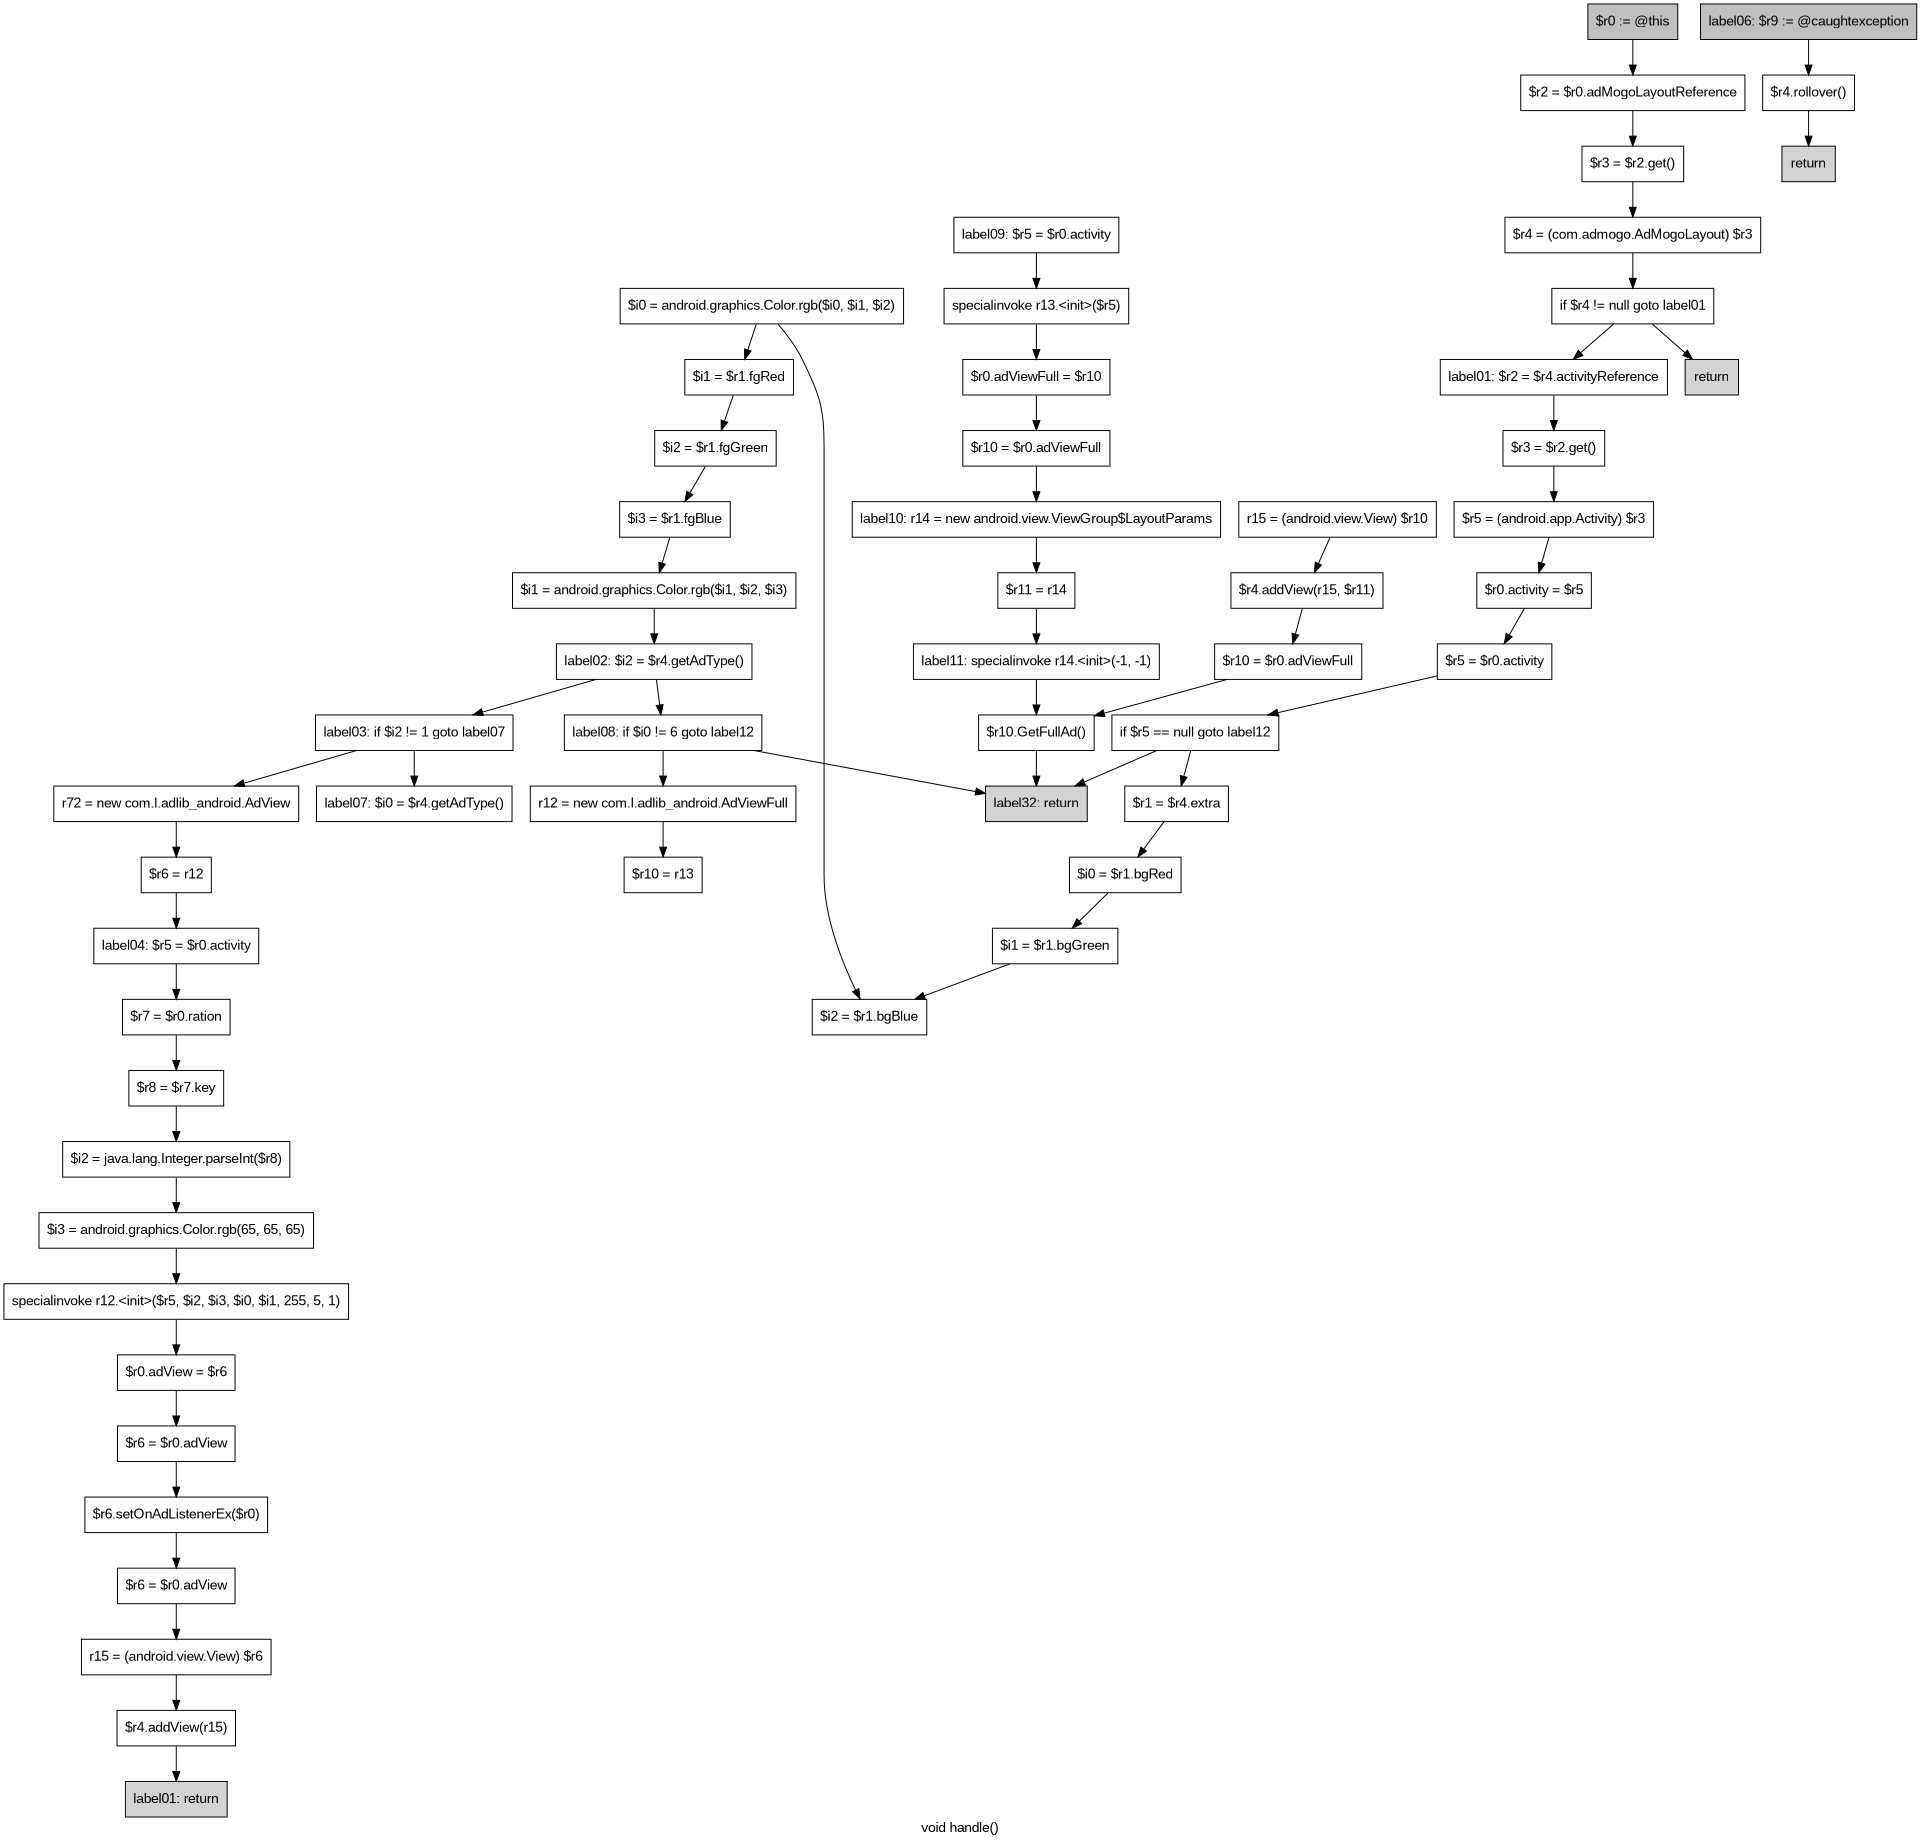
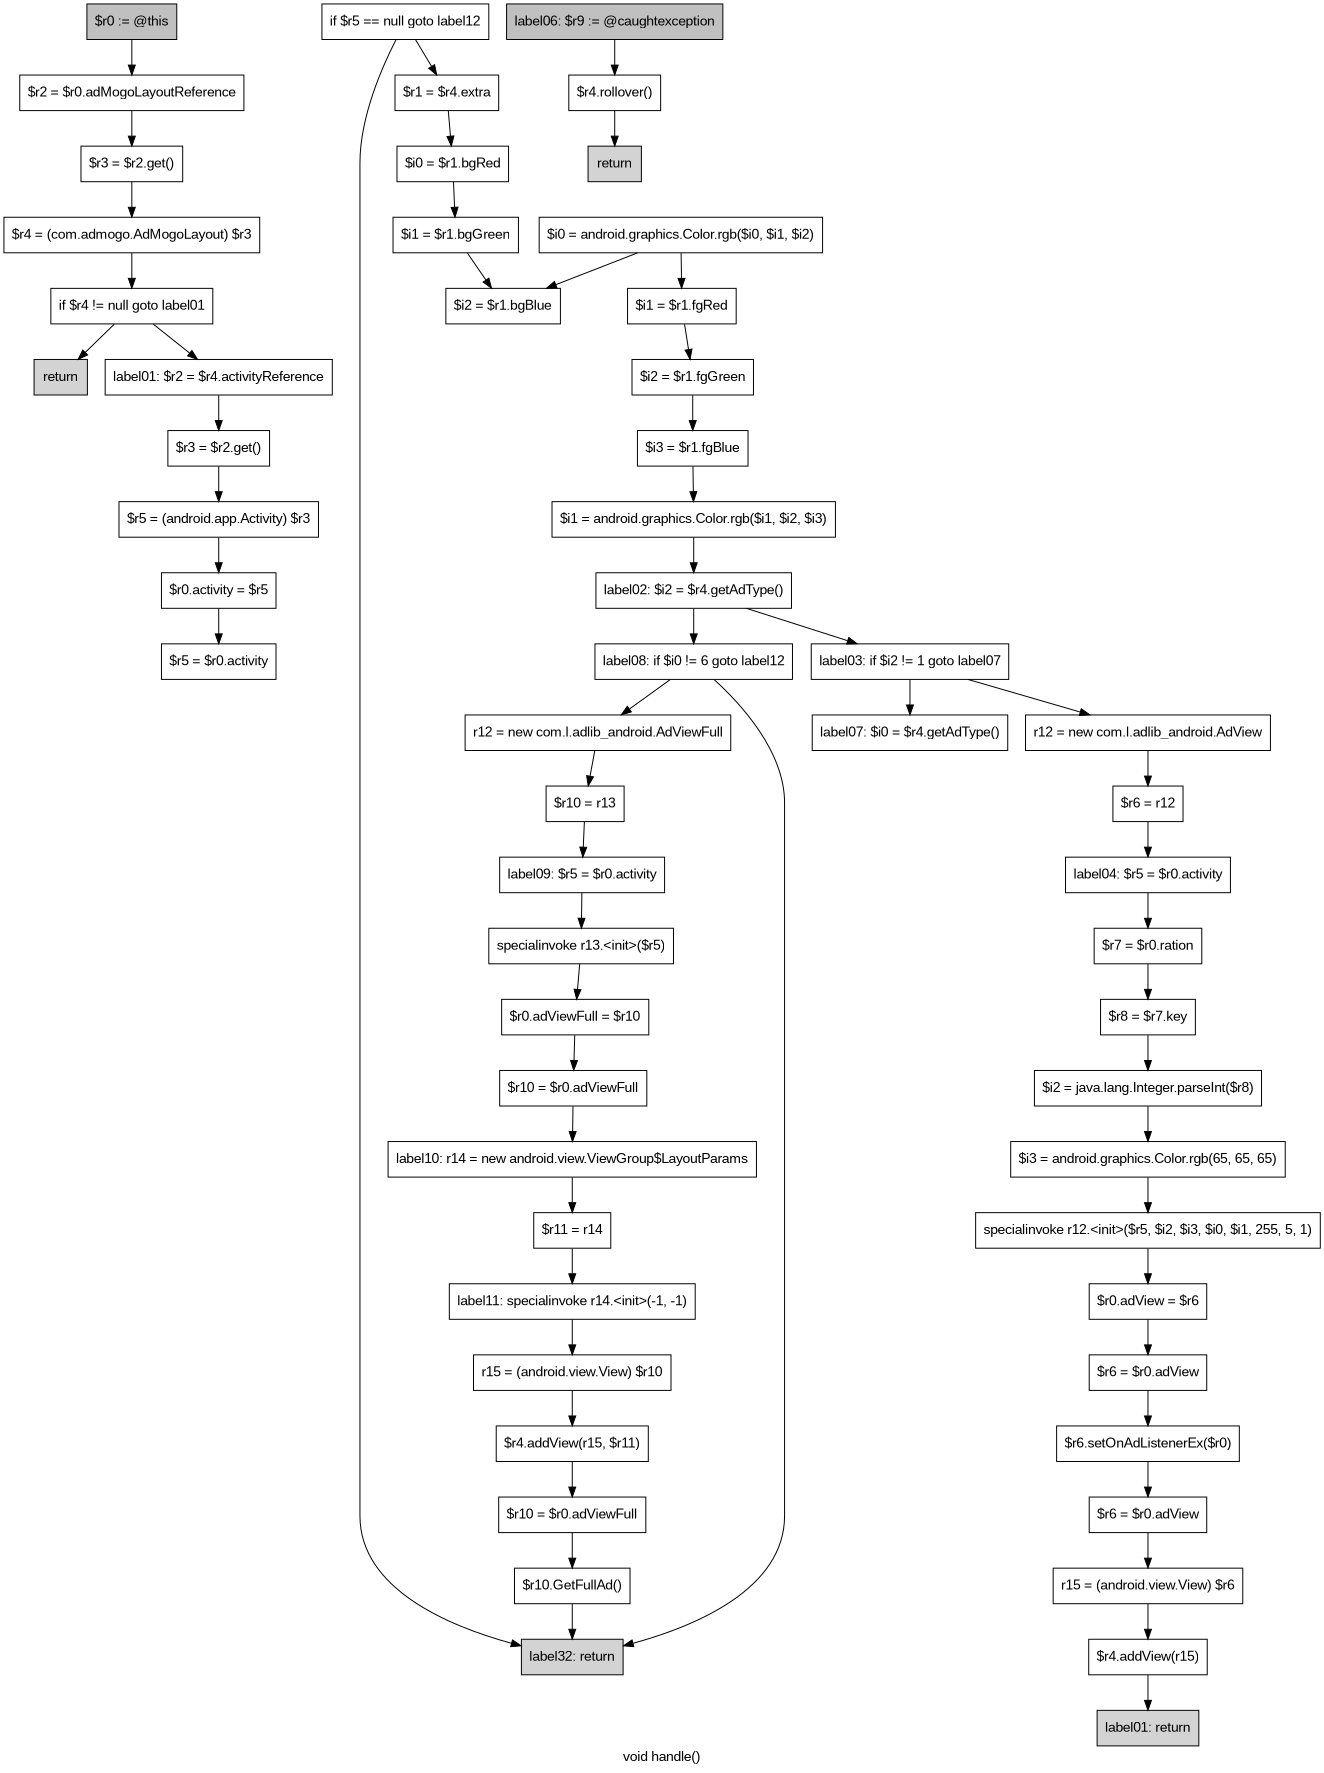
edge "label11: specialinvoke r14.<init>(-1, -1)" -> "$r10.GetFullAd()": now "label11: specialinvoke r14.<init>(-1, -1)" -> "r15 = (android.view.View) $r10"
edge "$r5 = $r0.activity" -> "if $r5 == null goto label12": removed
node "r72 = new com.l.adlib_android.AdView": label "r72 = new com.l.adlib_android.AdView" -> "r12 = new com.l.adlib_android.AdView"
edge "$r10 = r13" -> "label09: $r5 = $r0.activity": added
